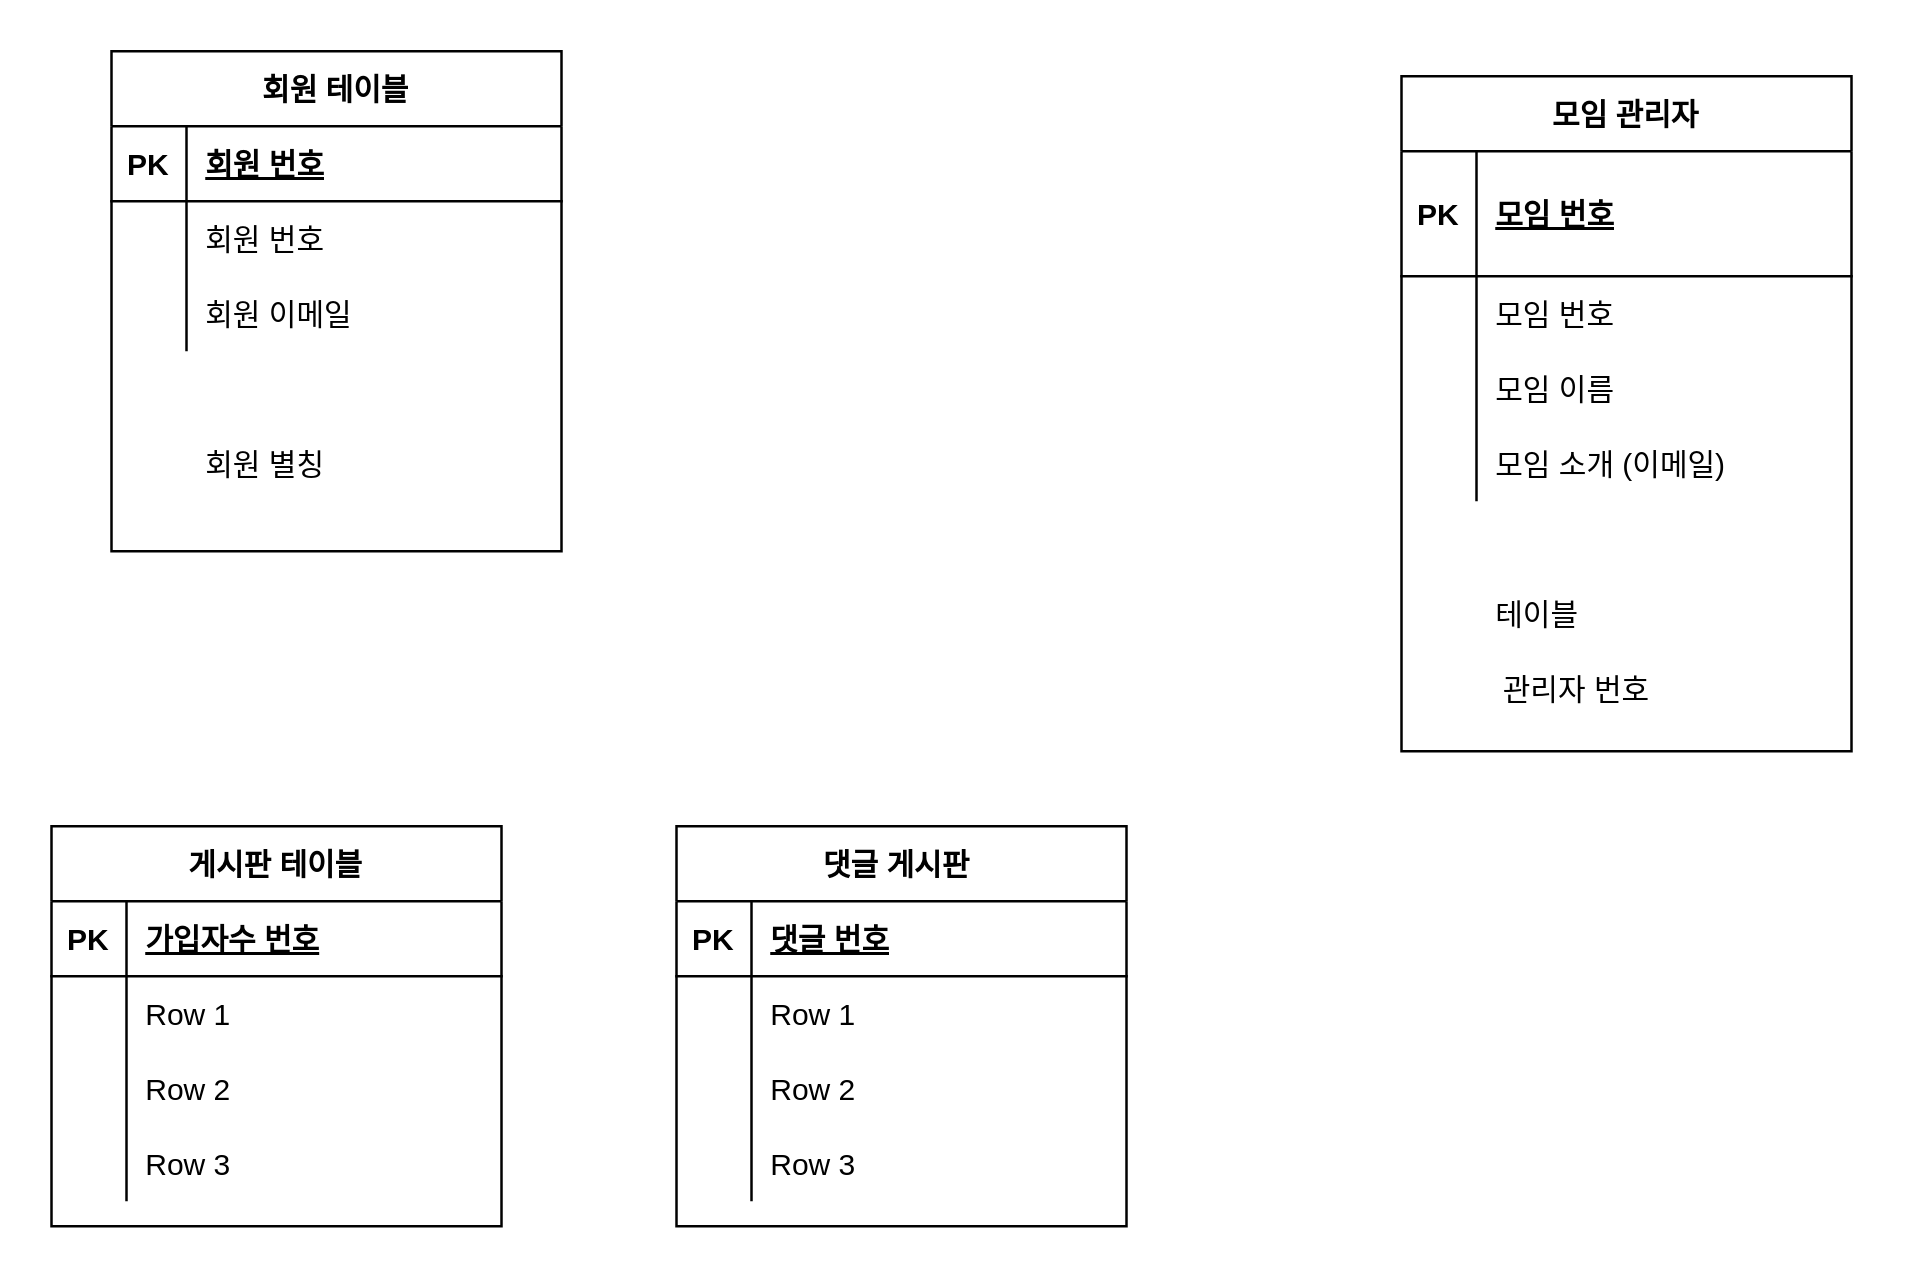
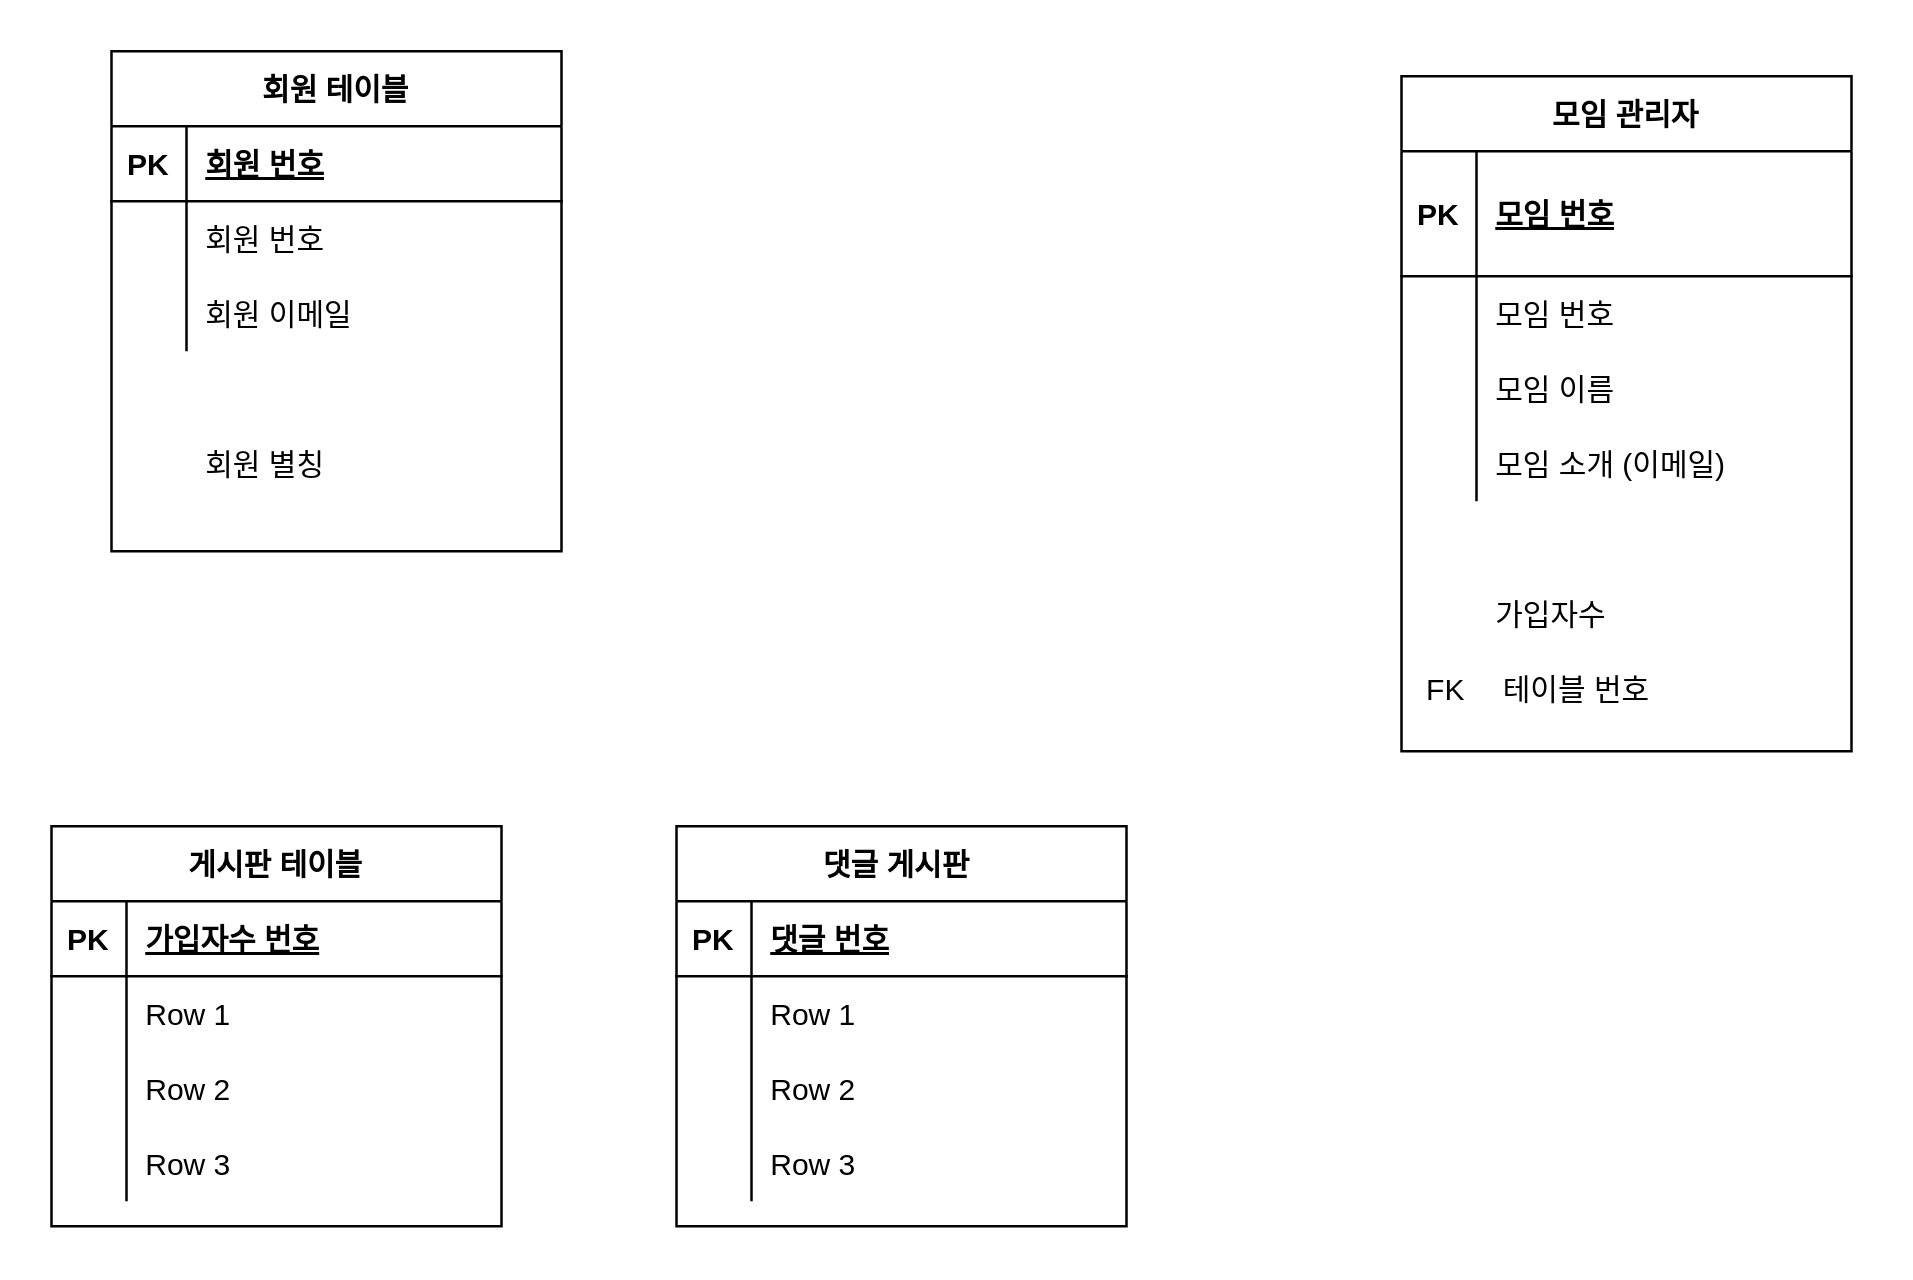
node "테이블": label "테이블" -> "가입자수"
node "FK": added
node "관리자 번호": label "관리자 번호" -> "테이블 번호"
